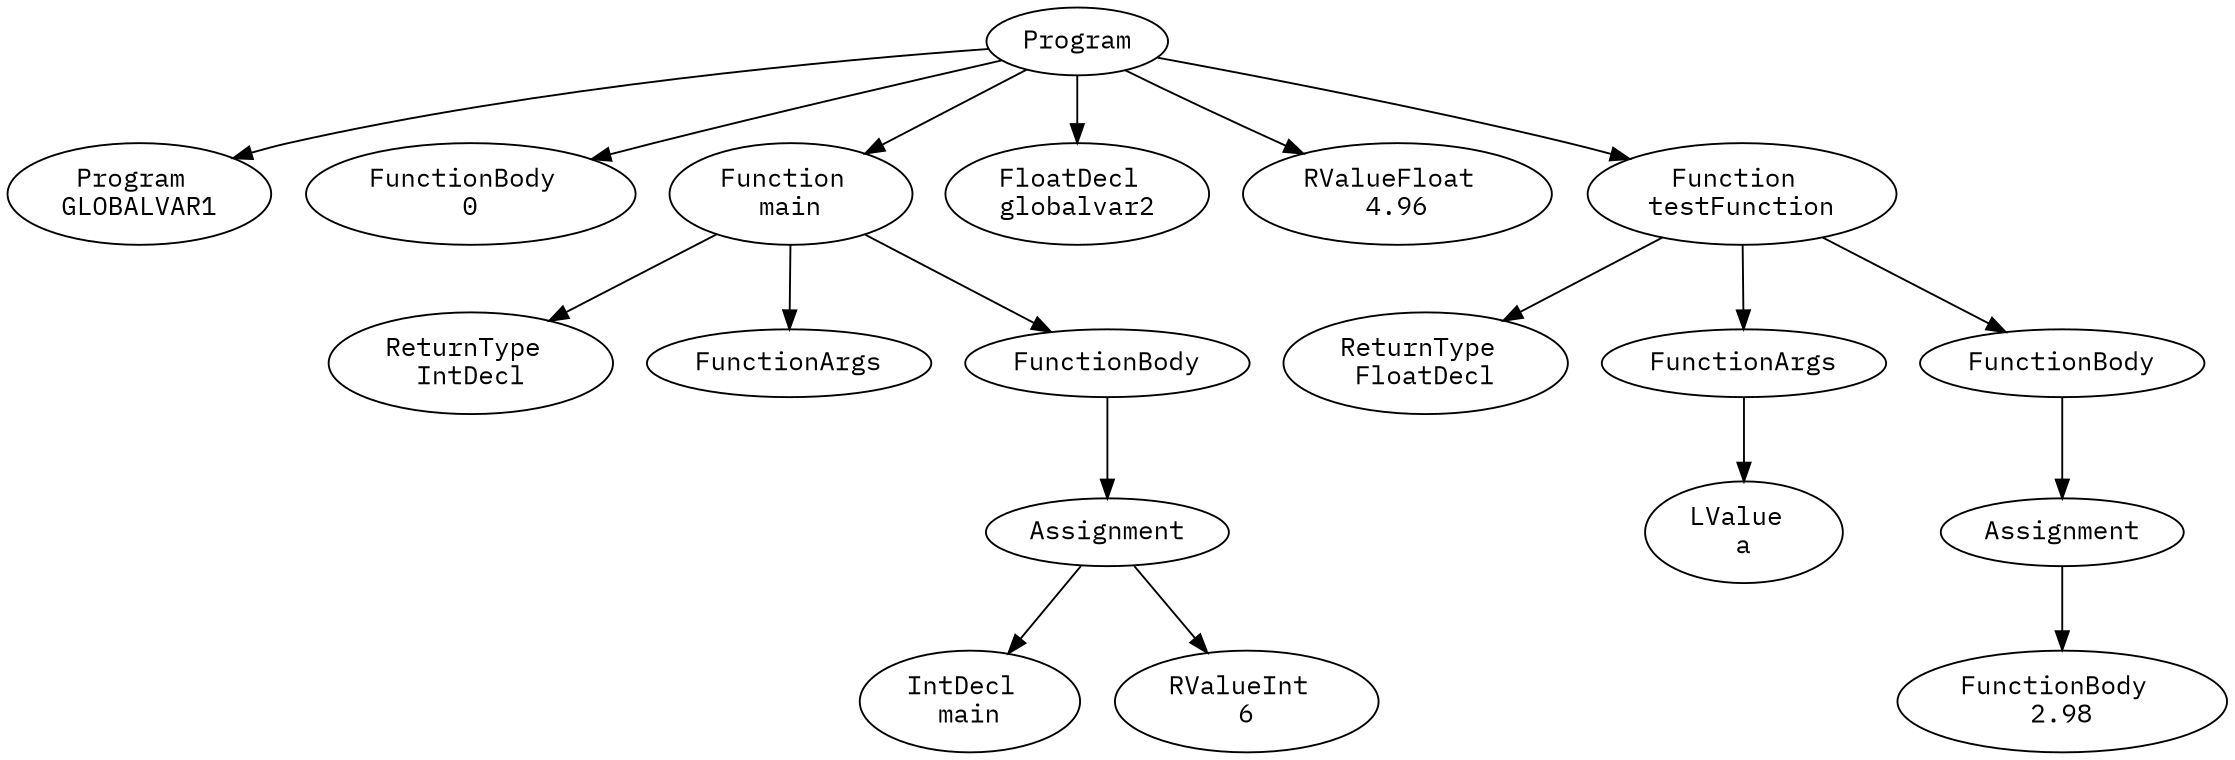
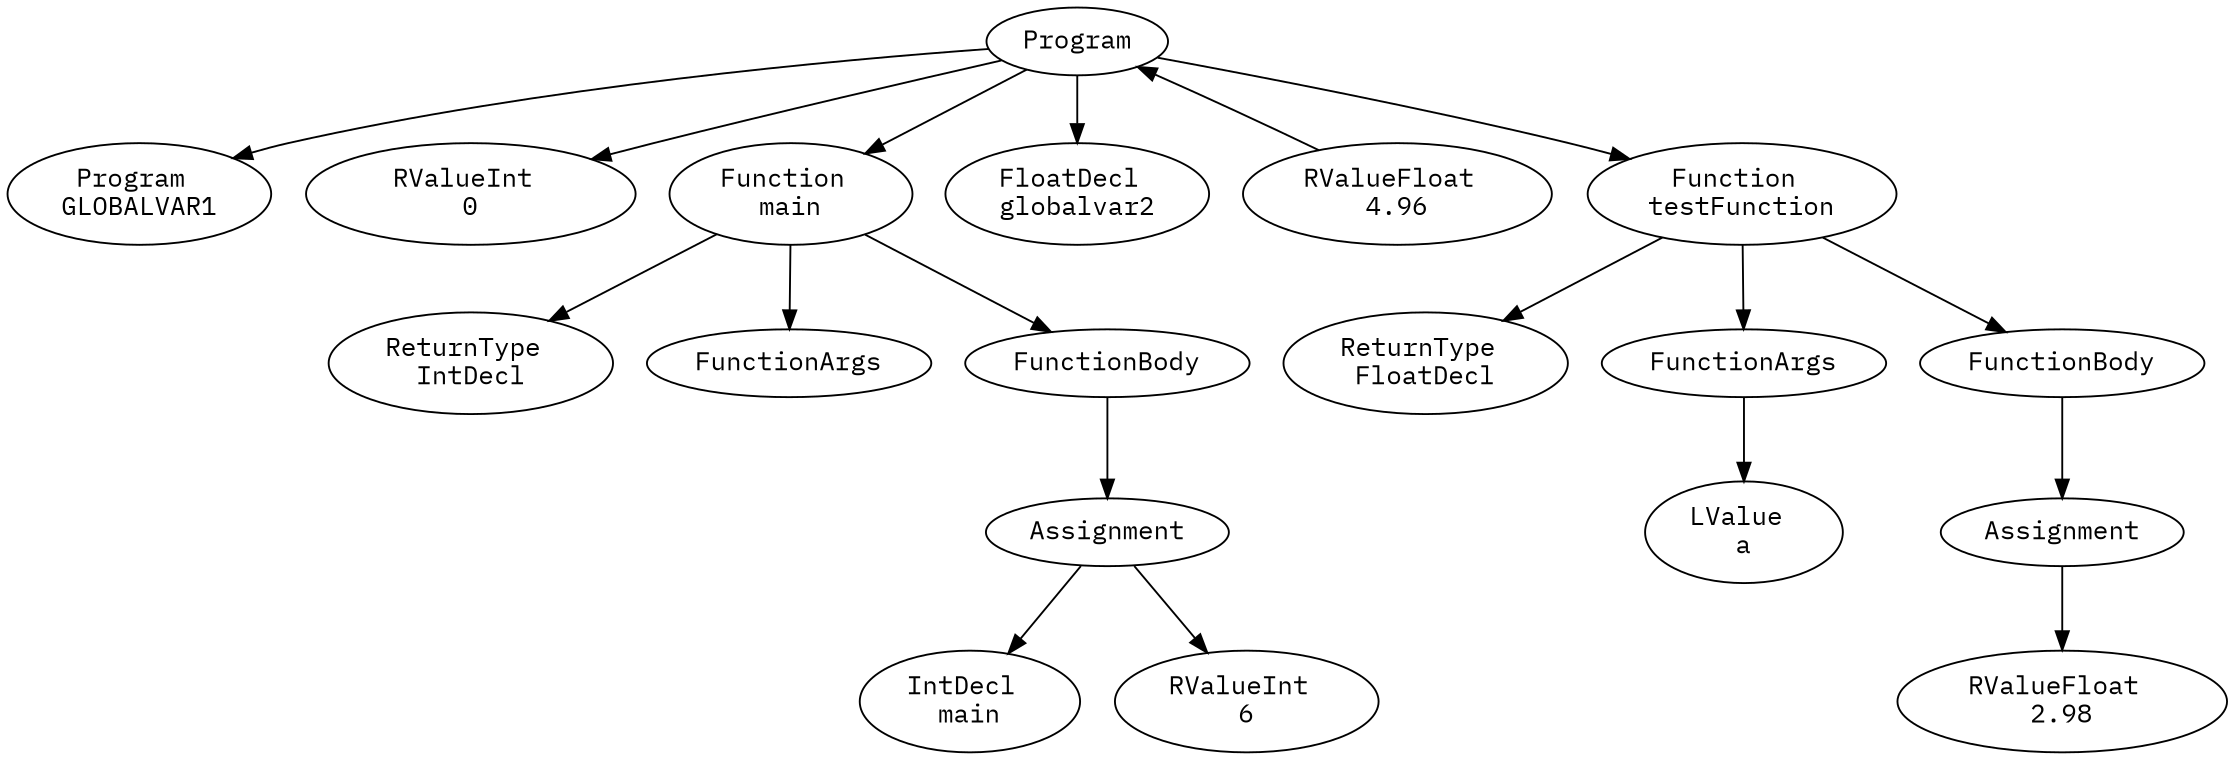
edge "Program" -> "RValueFloat 4.96": reversed
node "FunctionBody 0": label "FunctionBody 0" -> "RValueInt 0"
node "FunctionBody 2.98": label "FunctionBody 2.98" -> "RValueFloat 2.98"
